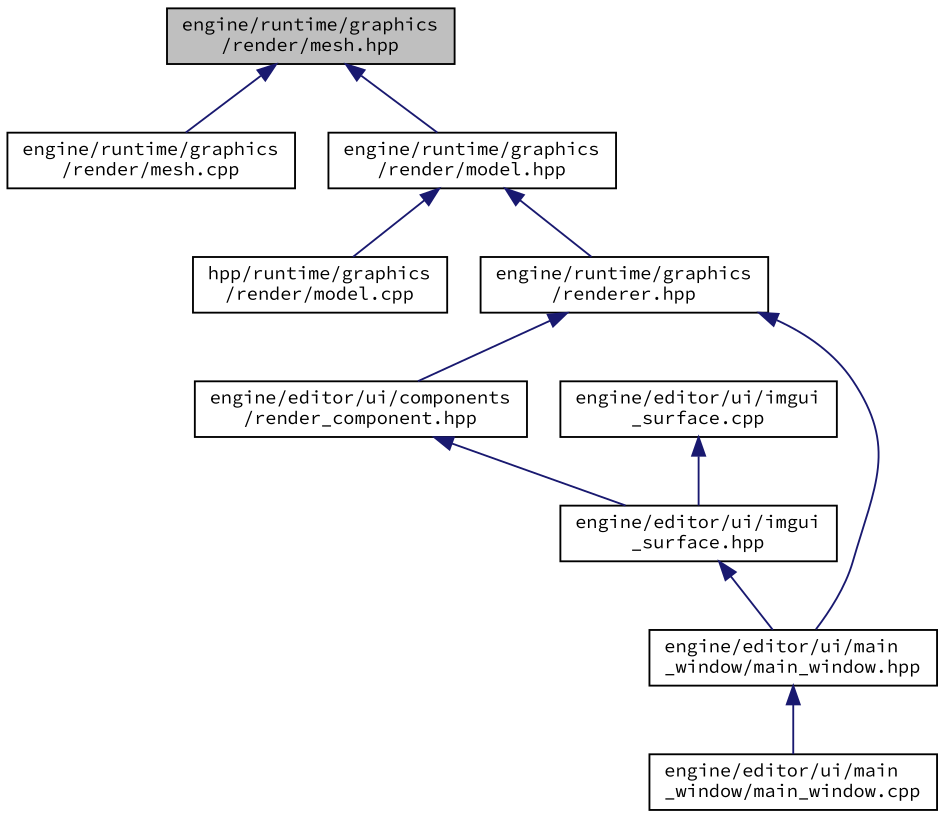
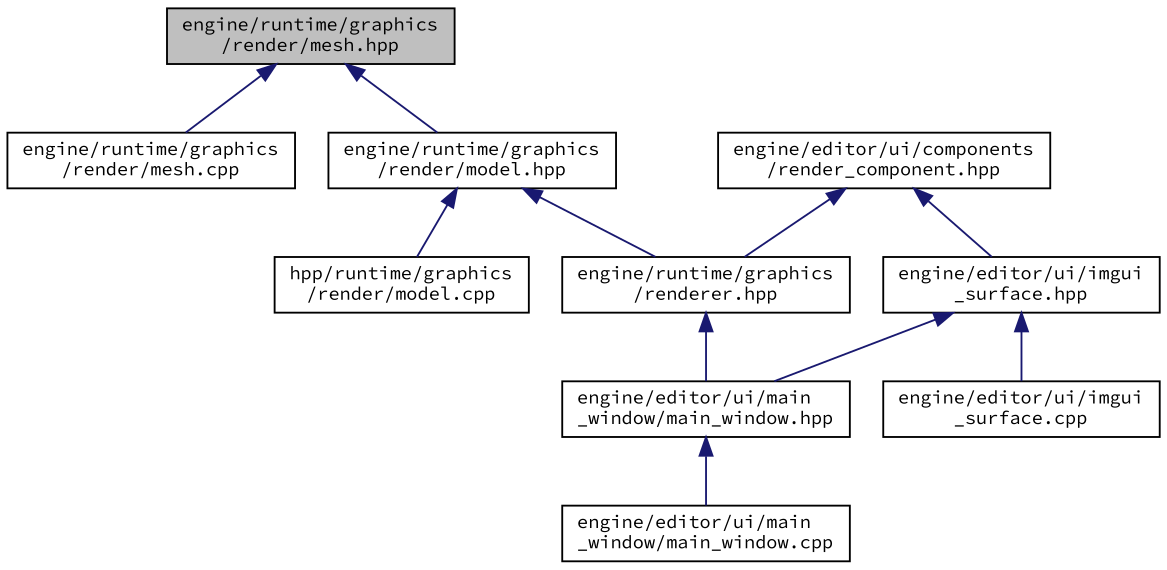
edge "engine/editor/ui/components /render_component.hpp" -> "engine/runtime/graphics /renderer.hpp": reversed
edge "engine/editor/ui/imgui _surface.hpp" -> "engine/editor/ui/imgui _surface.cpp": reversed
